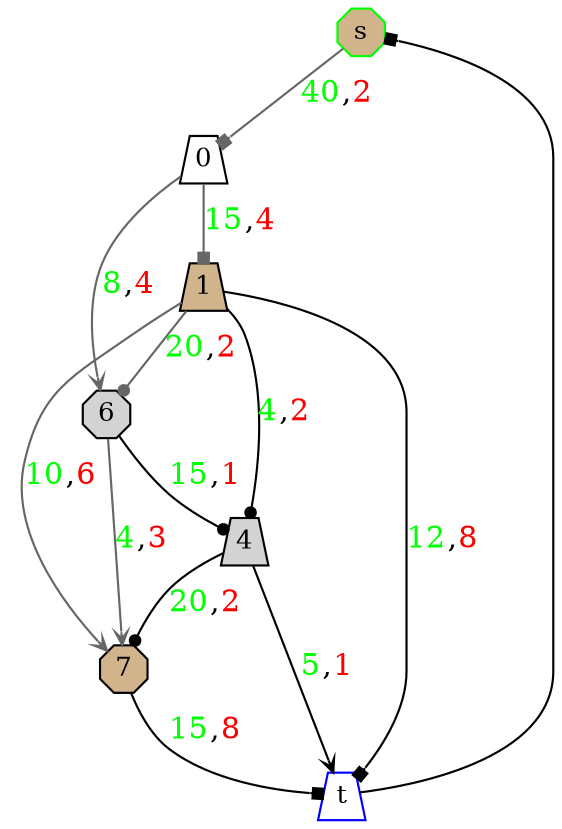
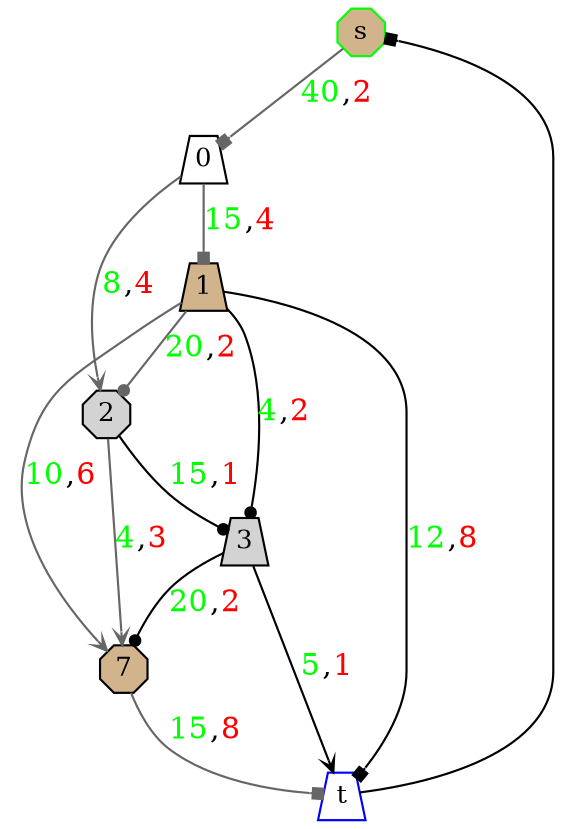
node "6": label "6" -> "2"
node "4": label "4" -> "3"
edge "7" -> "t": color black -> gray40
